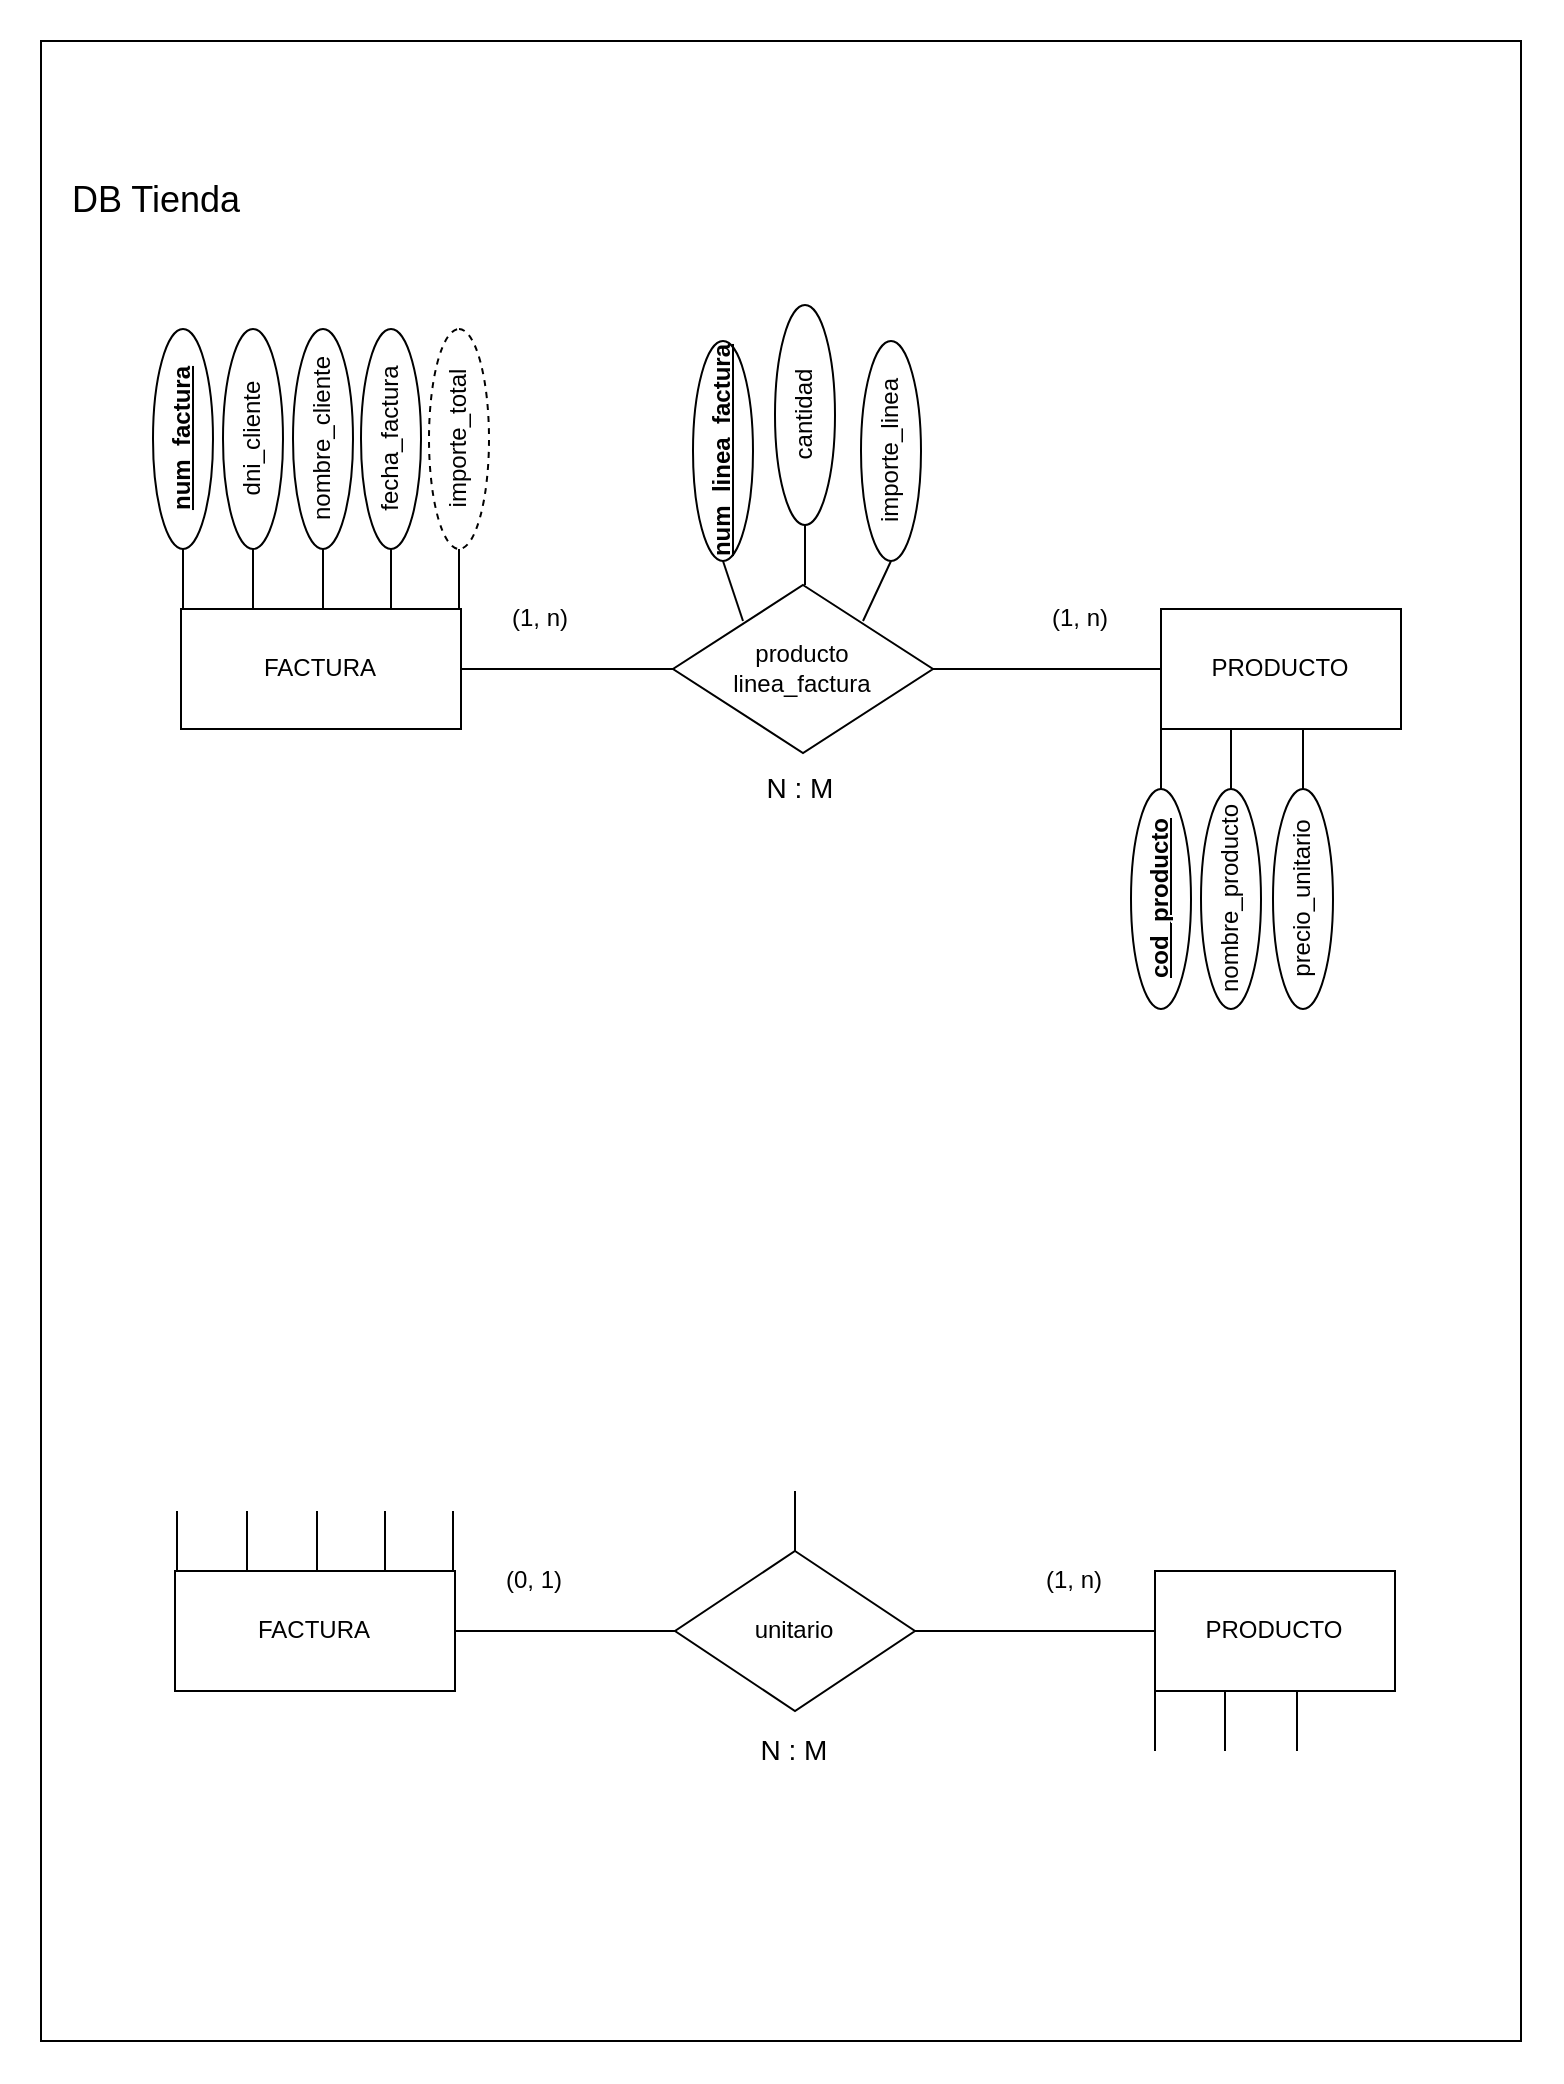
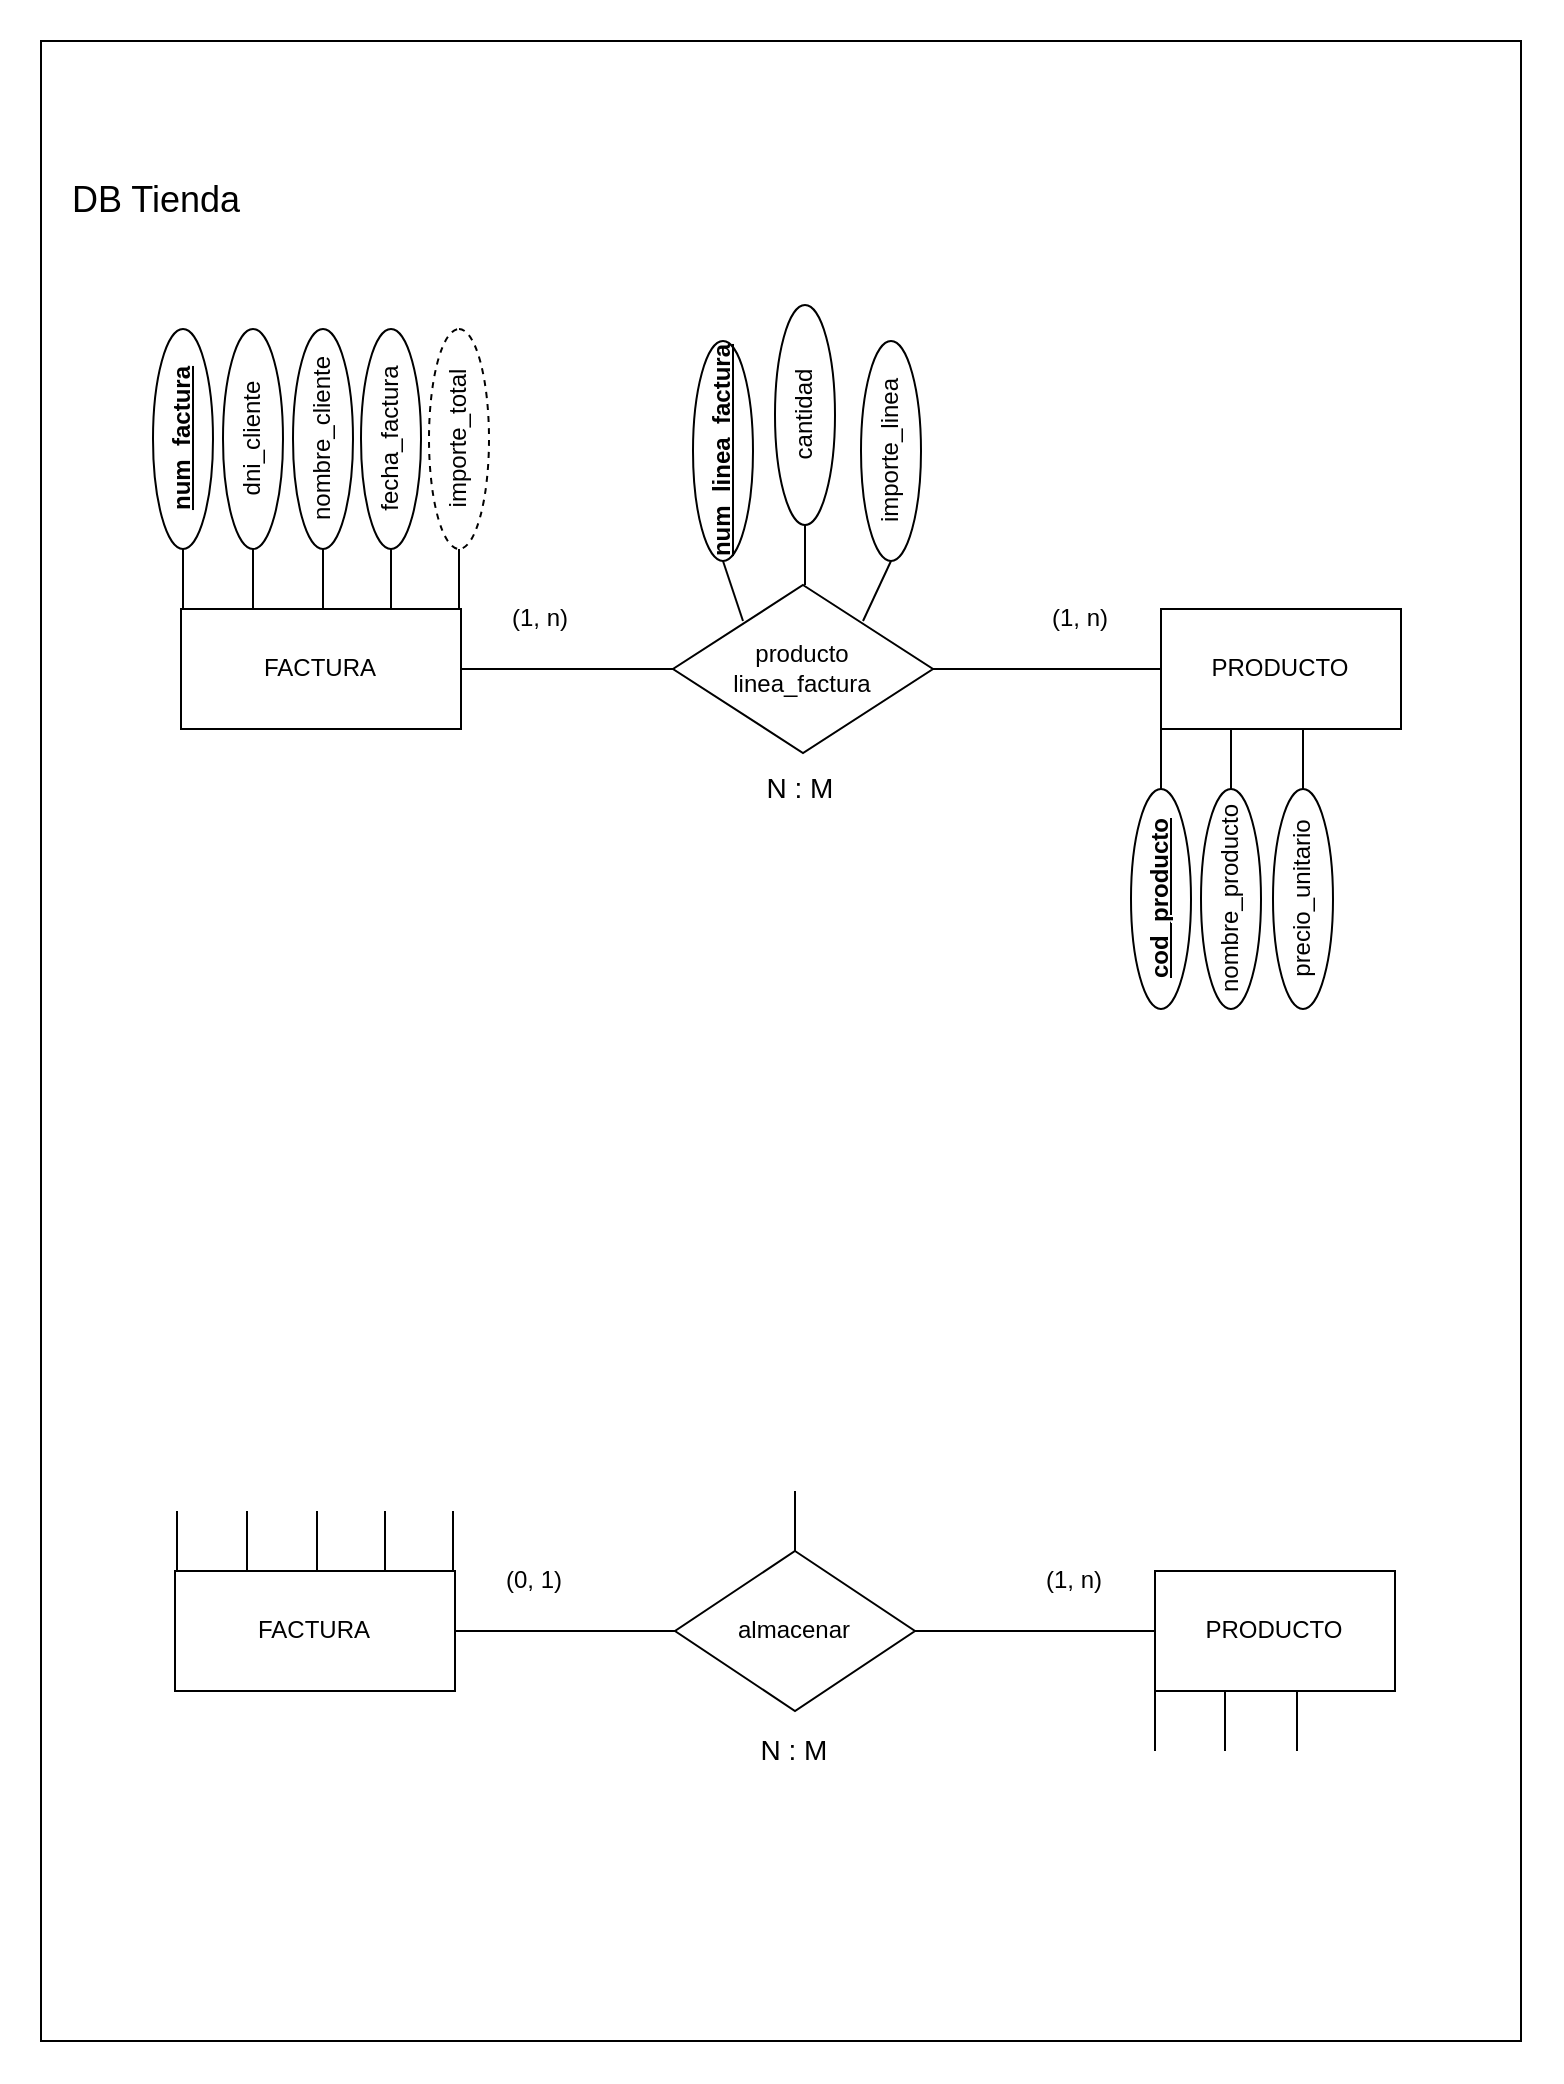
node "unitario": label "unitario" -> "almacenar"
